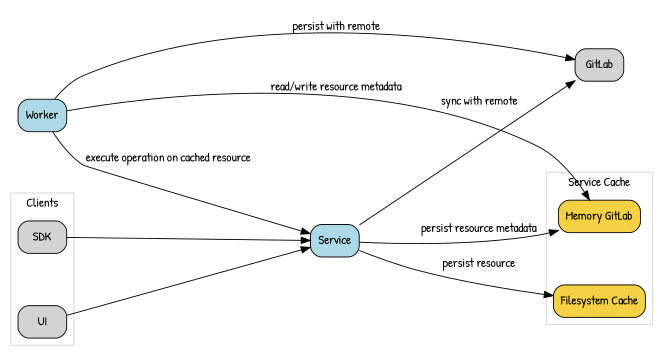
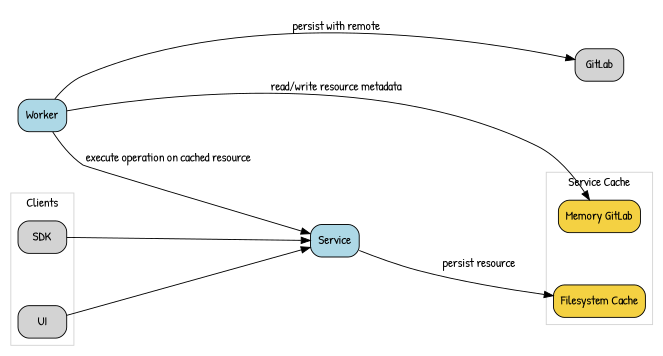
edge "Service" -> "GitLab": removed, label "sync with remote"
edge "Service" -> "Memory GitLab": removed, label "persist resource metadata"
